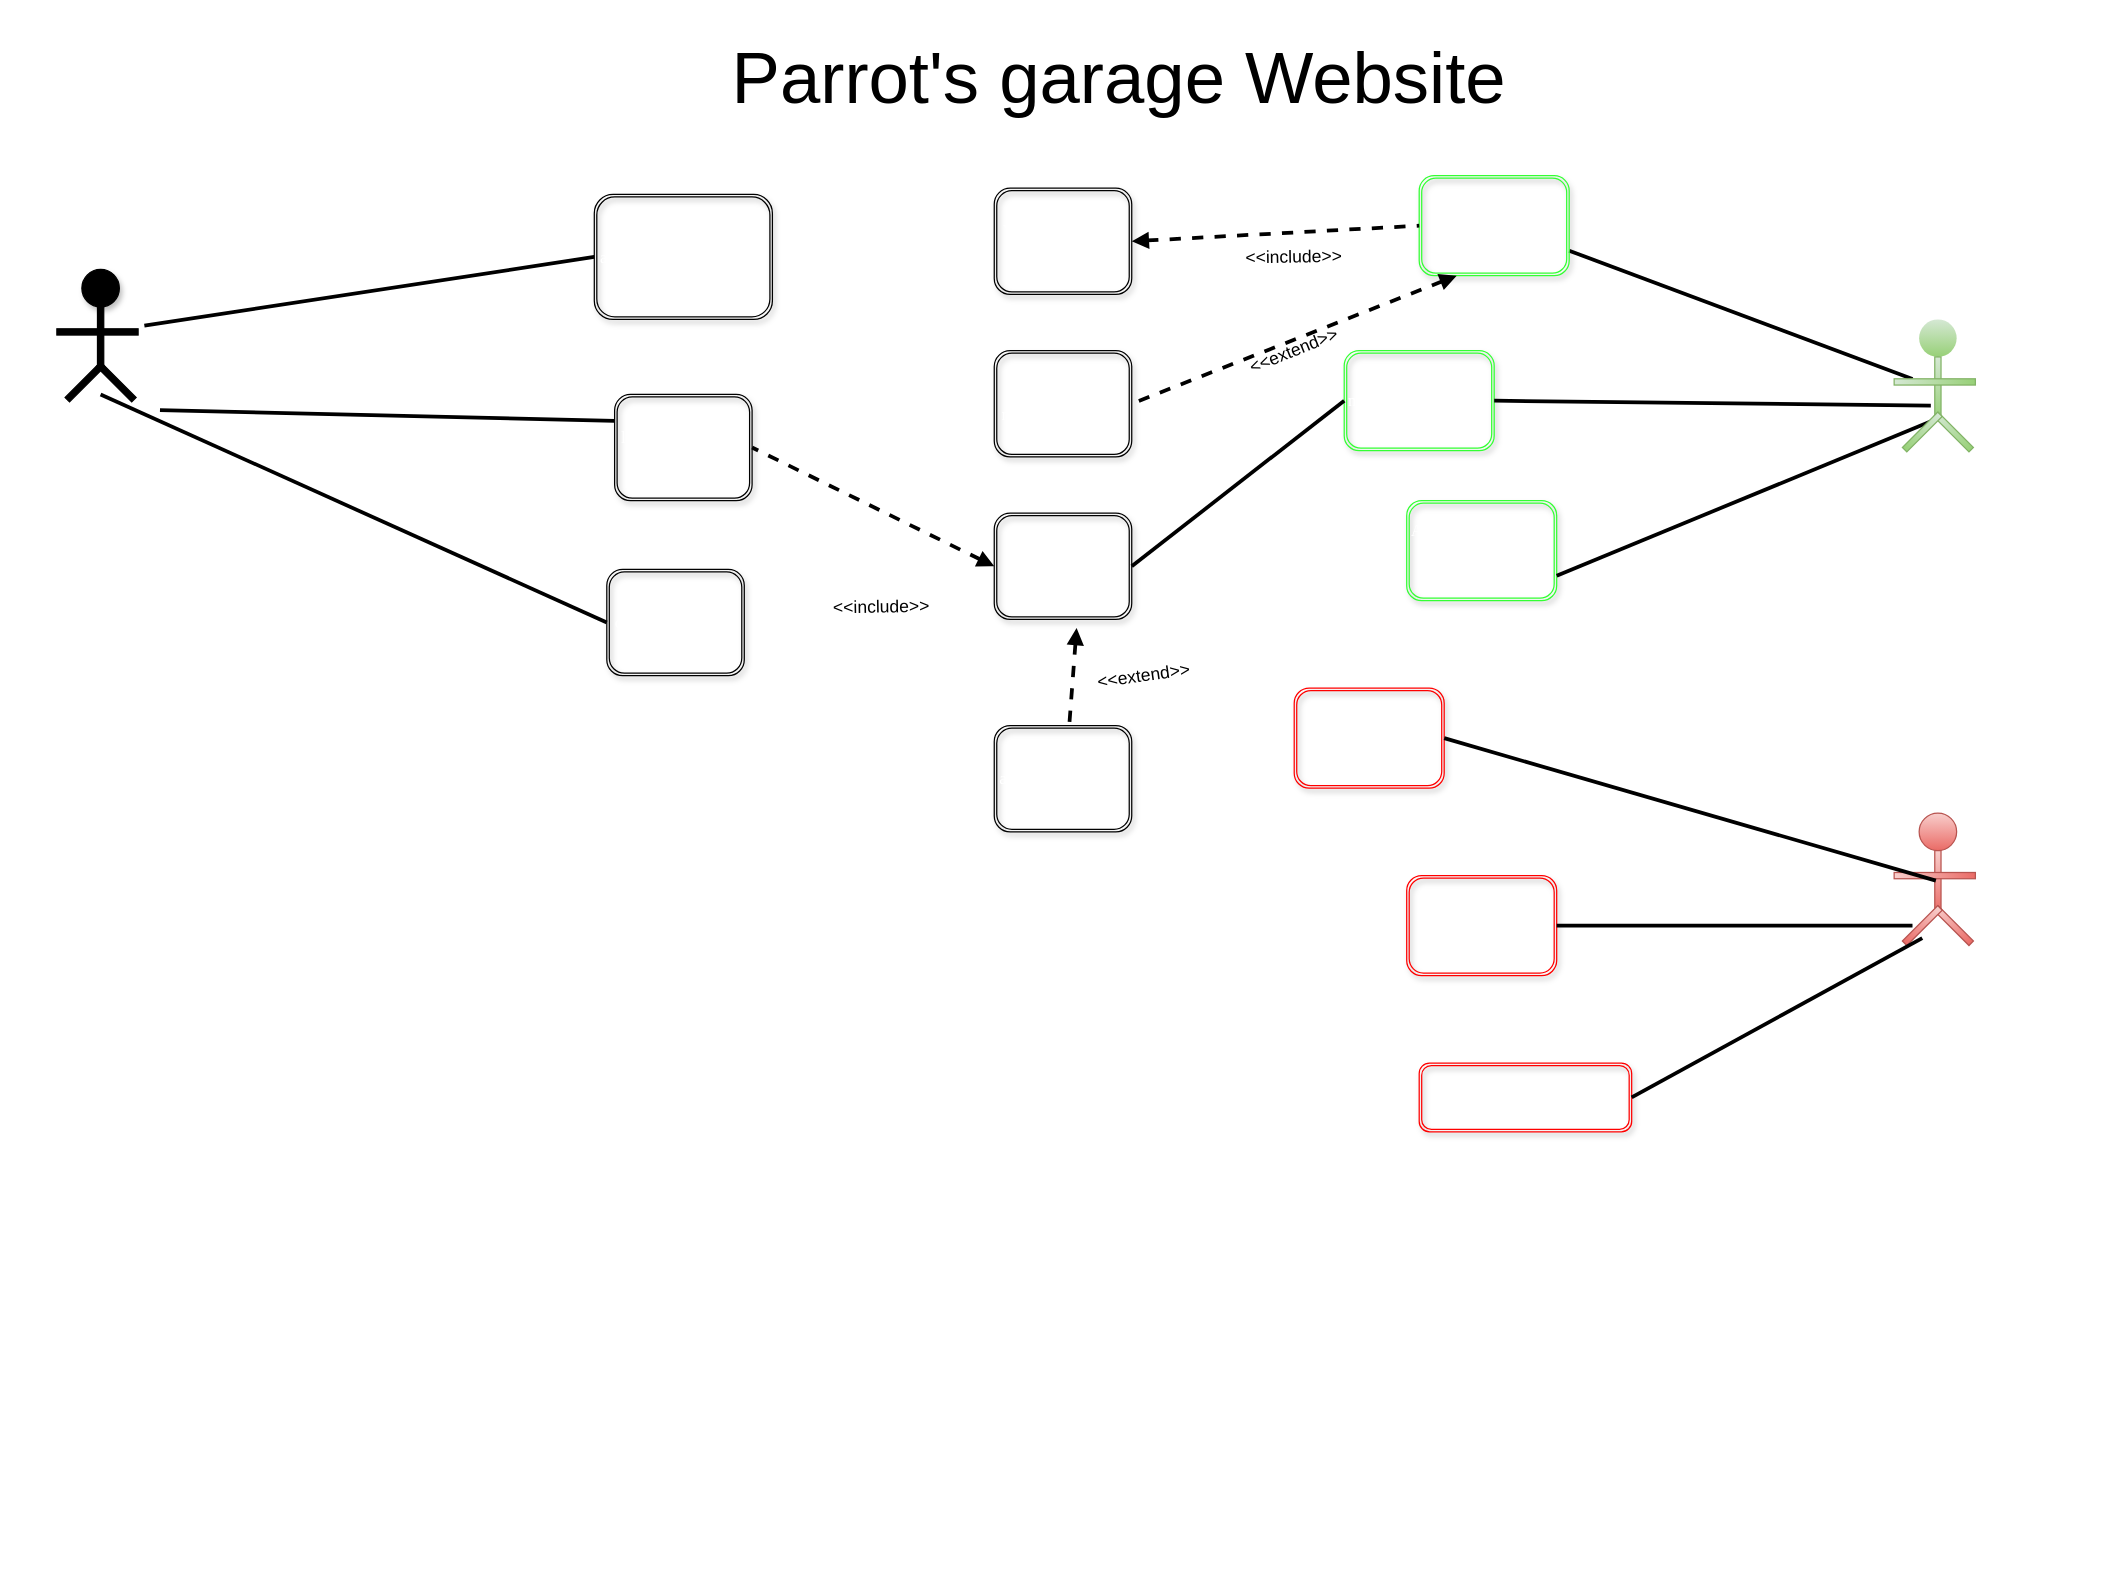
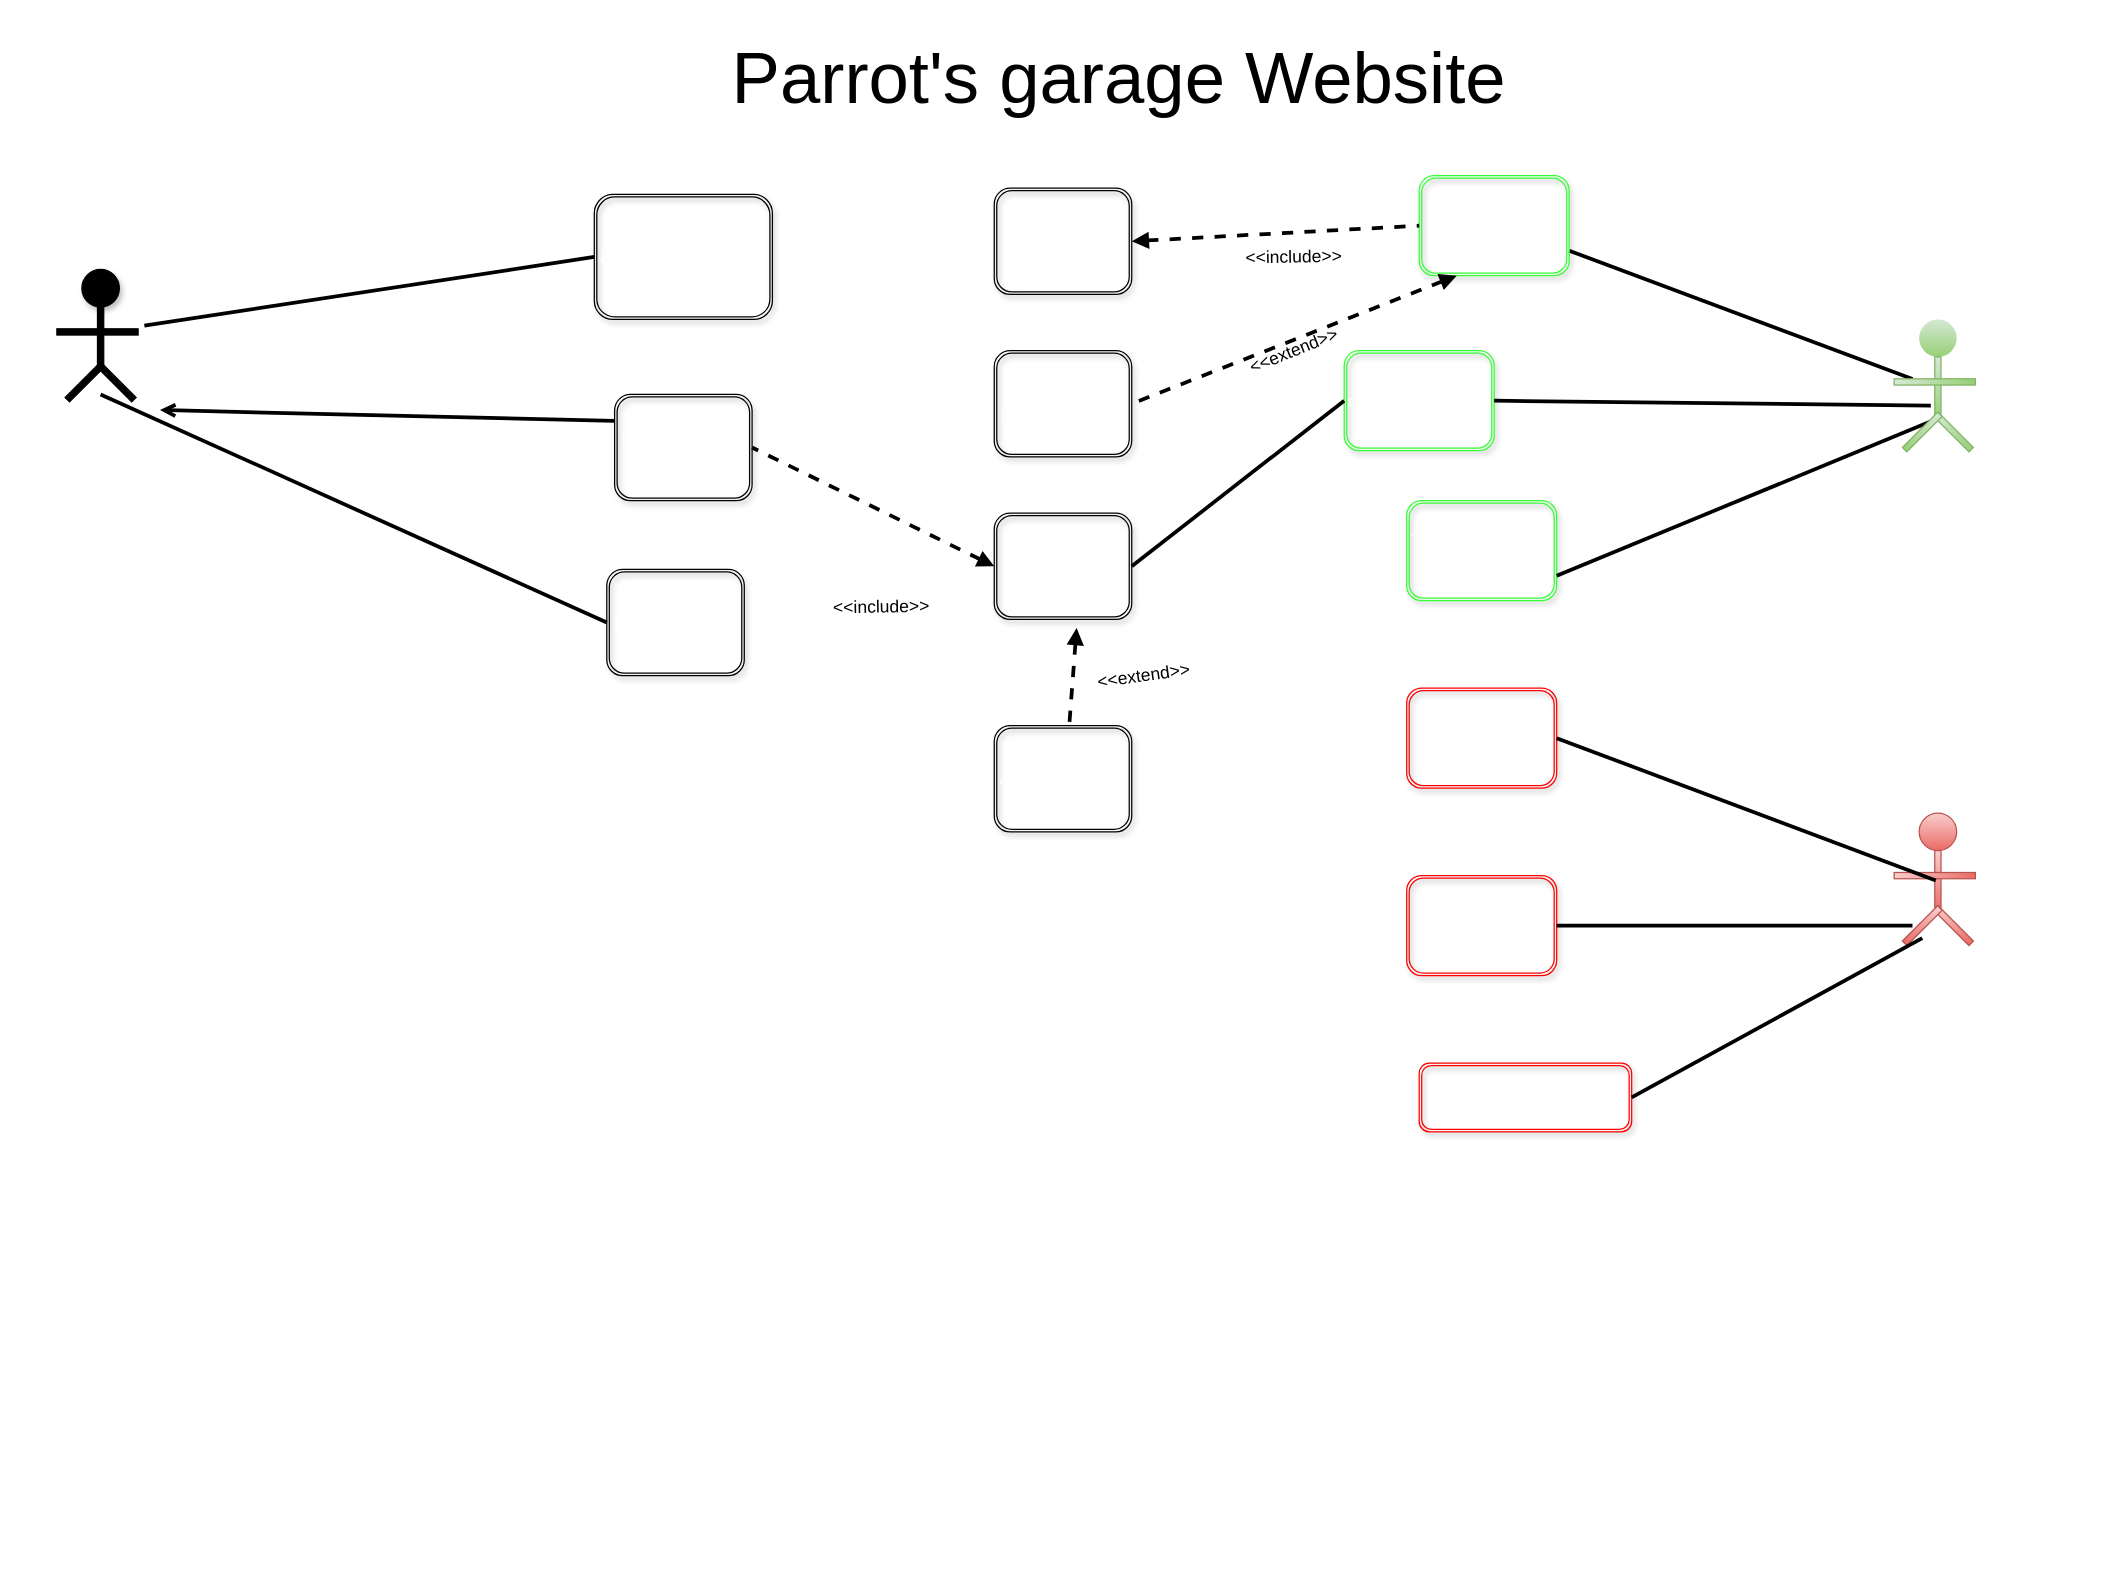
edge "Visiteur" -- "lire / consulter un avis client": arrowhead none -> open
node "creer un compte employé": moved (1369, 738) -> (1482, 738)
